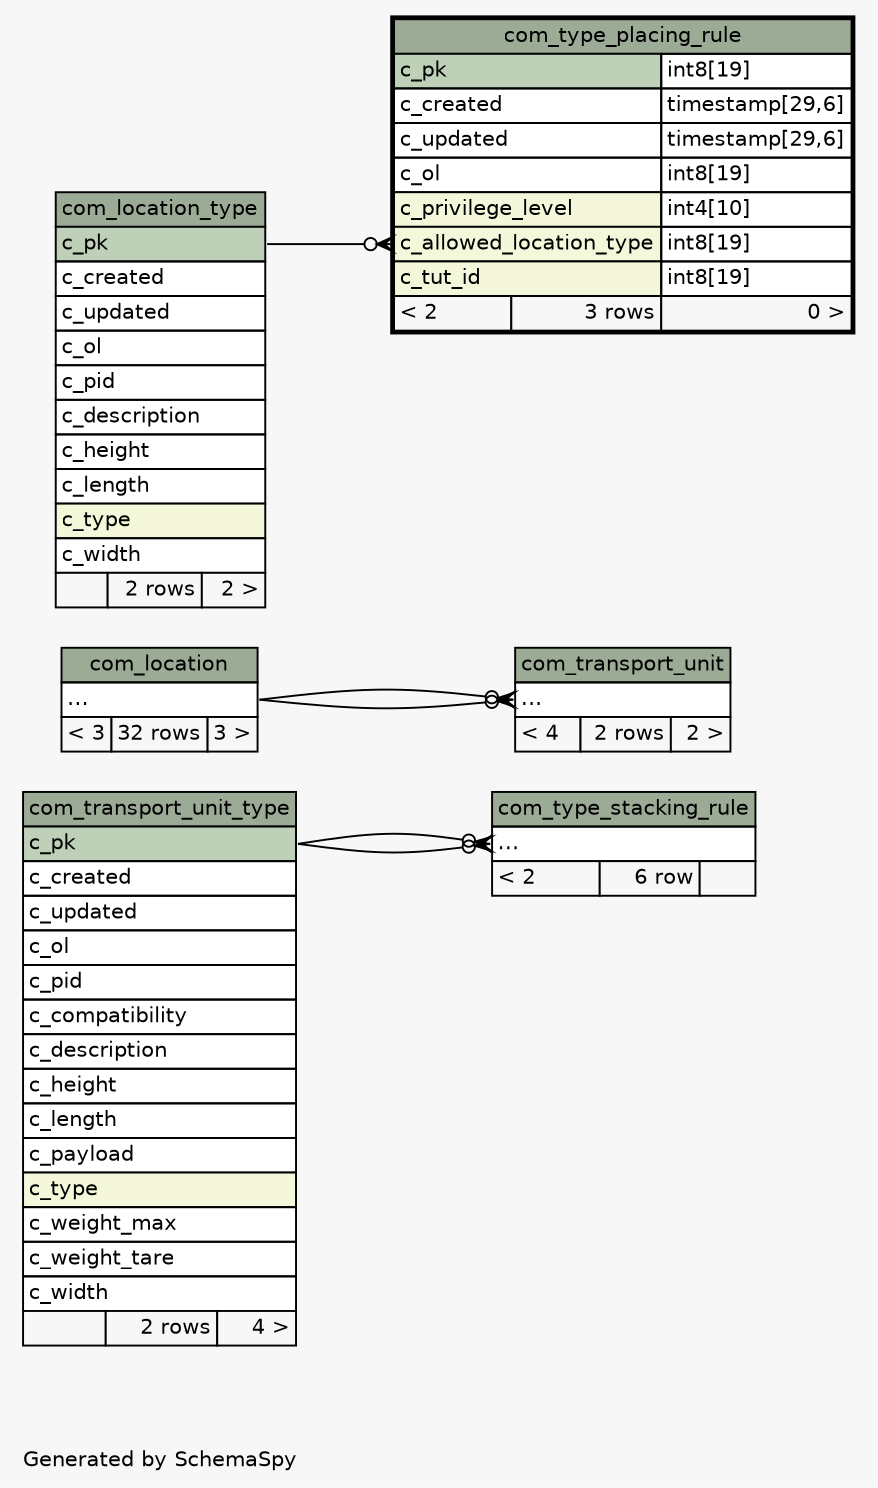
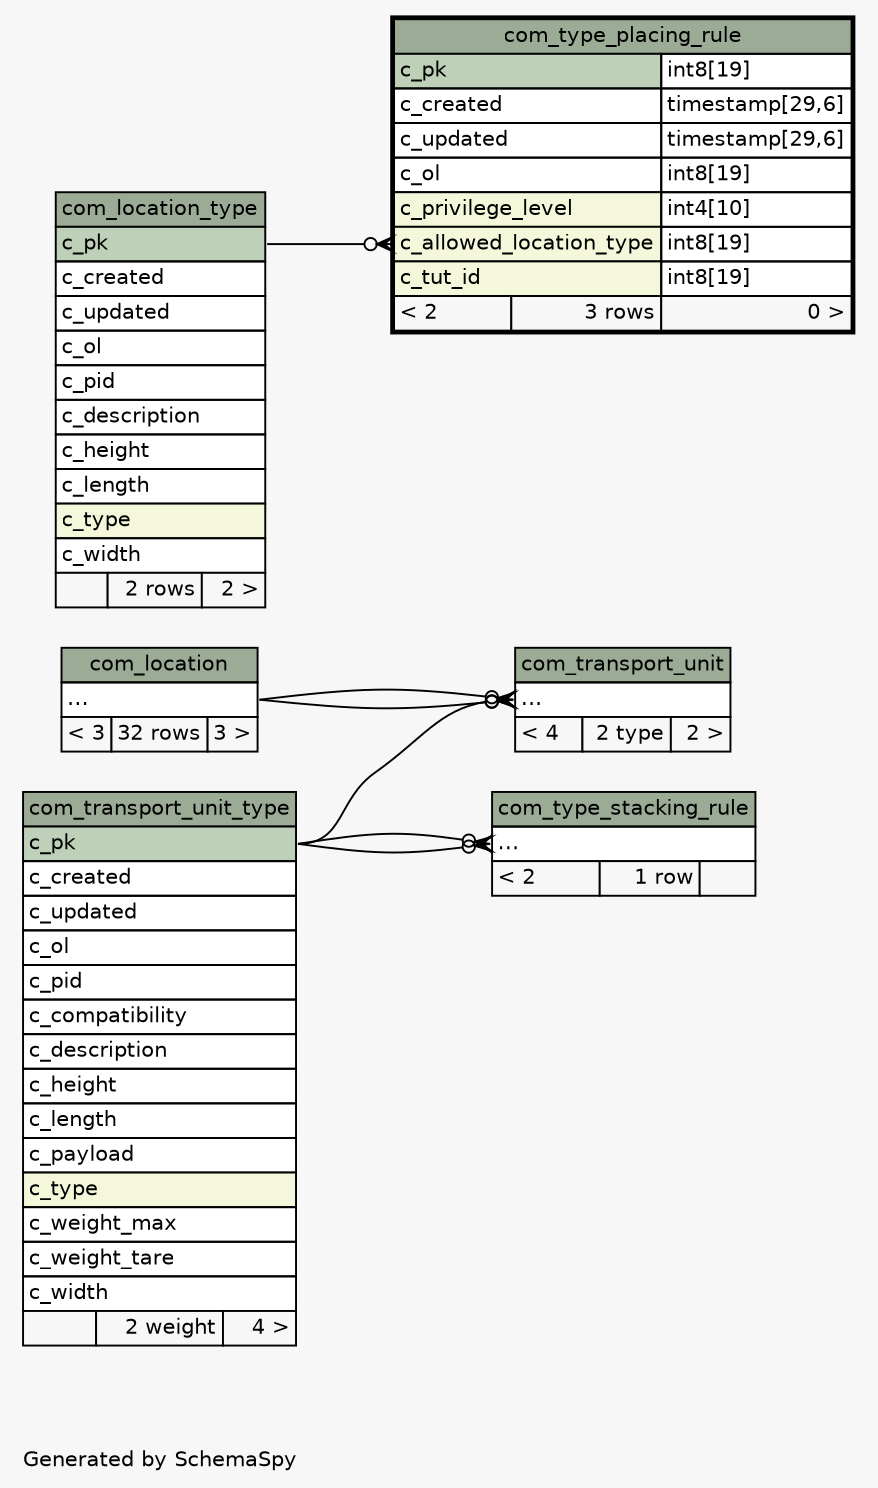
node "com_transport_unit": text "2 rows" -> "2 type"
edge "com_transport_unit_type" -> "com_transport_unit": added
node "com_type_stacking_rule": text "6 row" -> "1 row"
node "com_transport_unit_type": text "2 rows" -> "2 weight"
